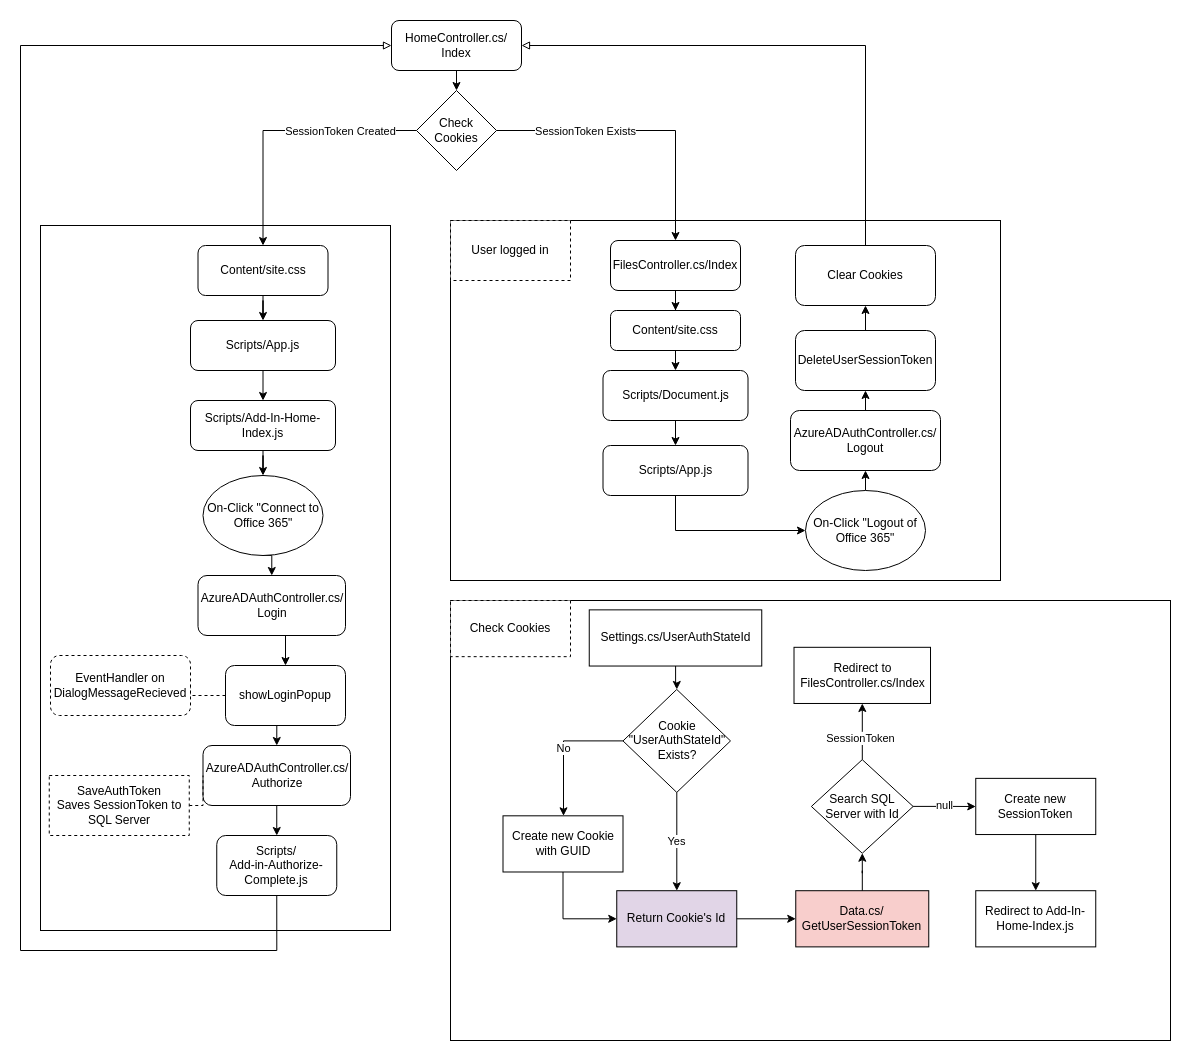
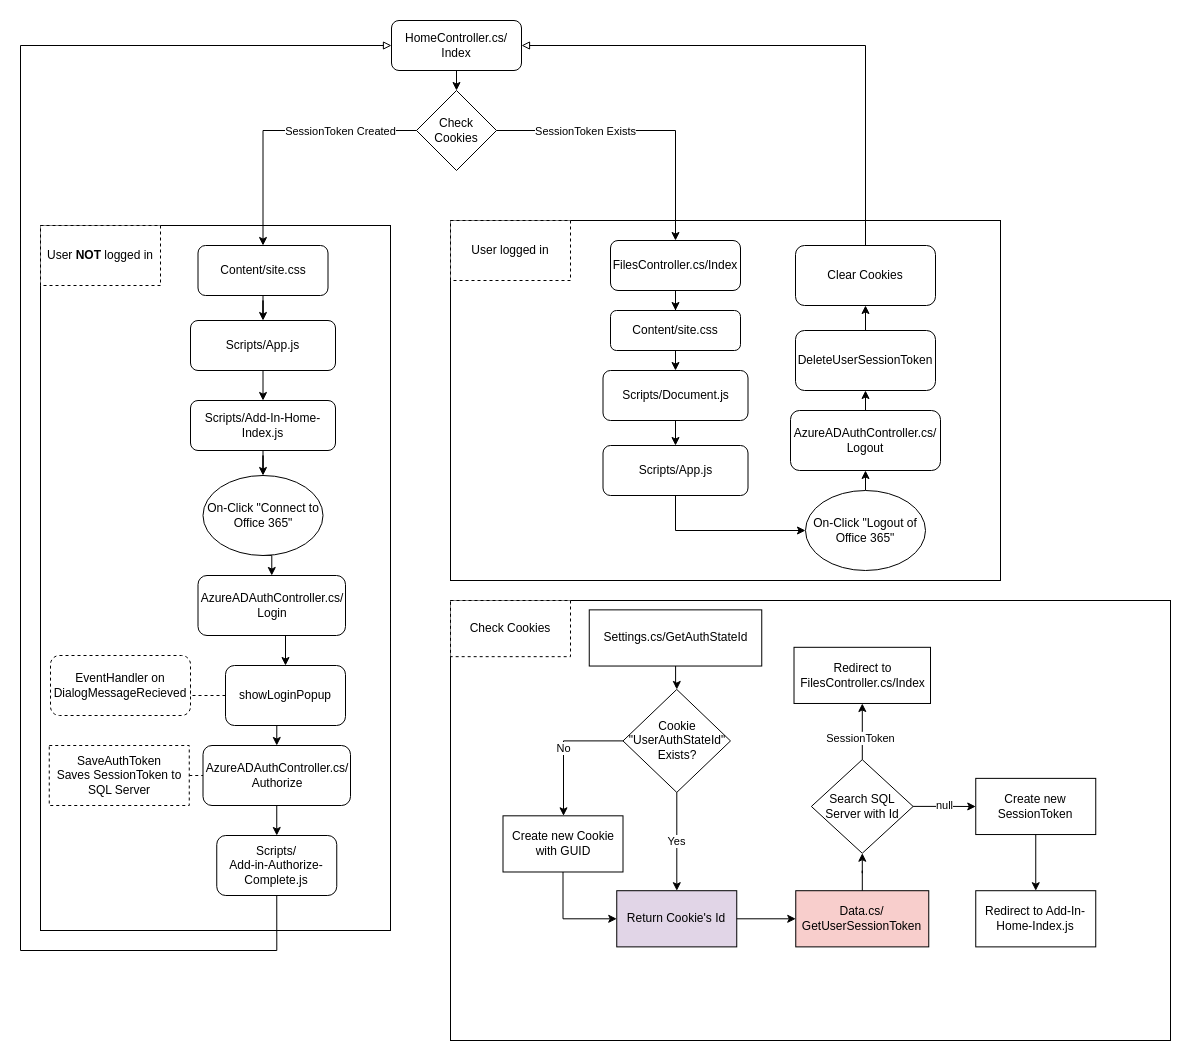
node "User NOT logged in": added
node "Settings.cs/UserAuthStateId": label "Settings.cs/UserAuthStateId" -> "Settings.cs/GetAuthStateId"
node "SaveAuthToken Saves SessionToken to SQL Server": moved (119, 806) -> (119, 776)
